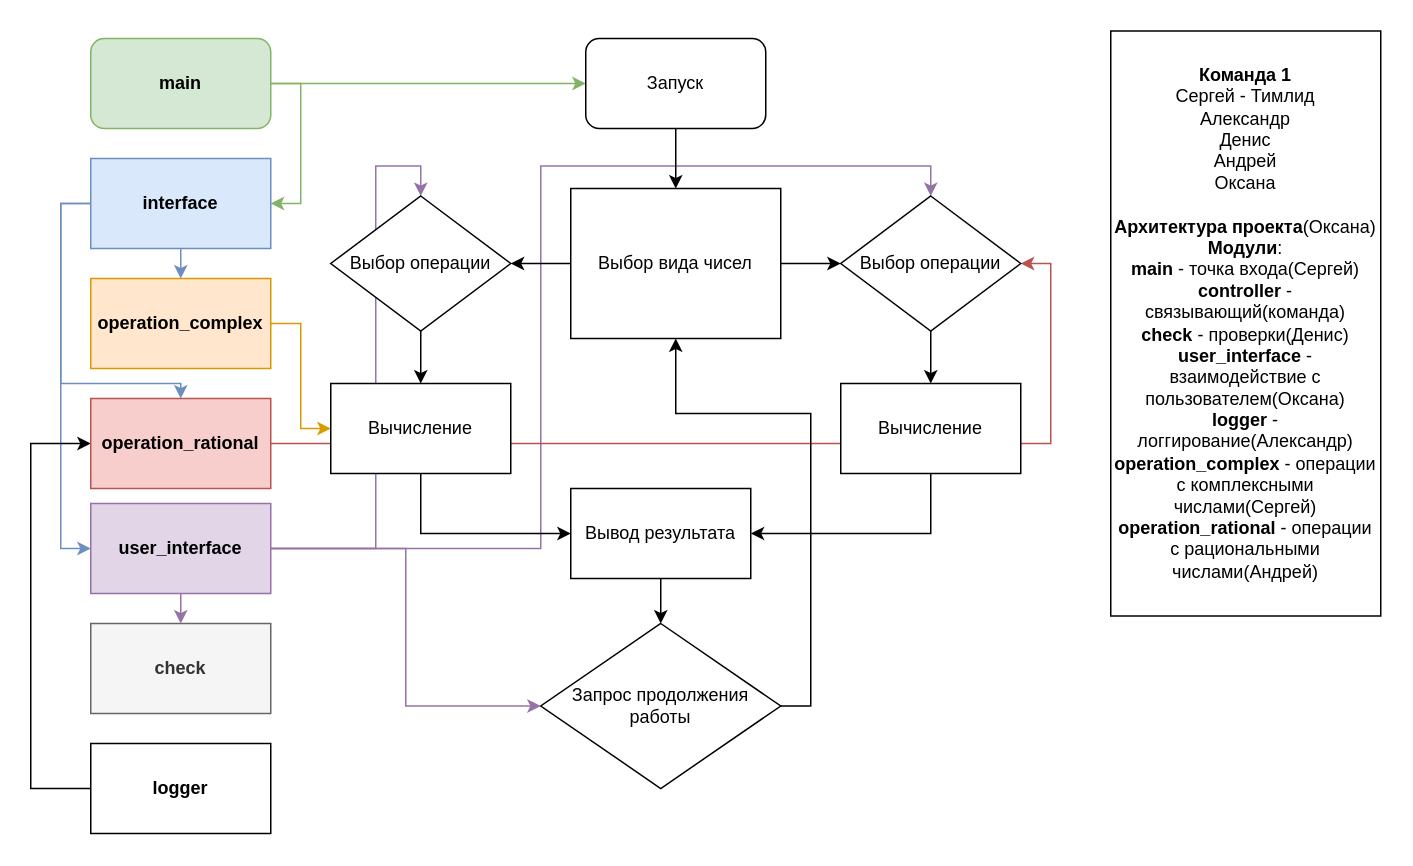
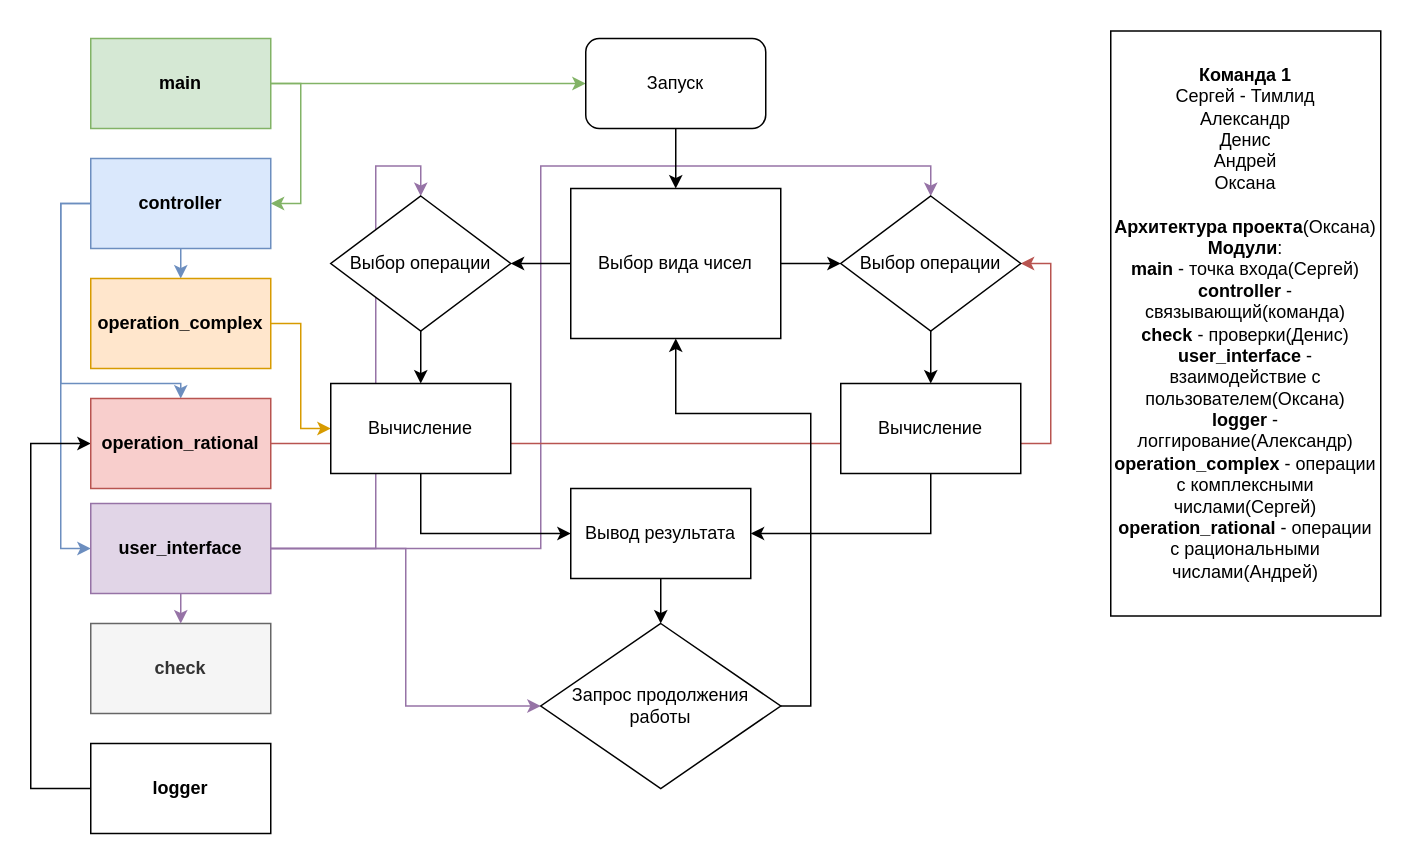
node "main": shape rounded rectangle -> rectangle
node "interface": label "interface" -> "controller"
